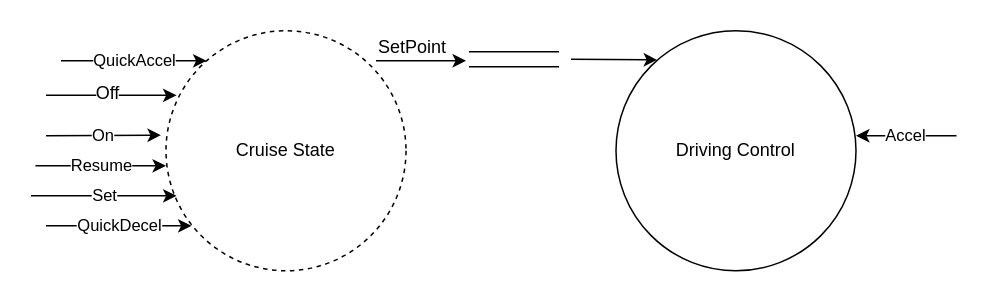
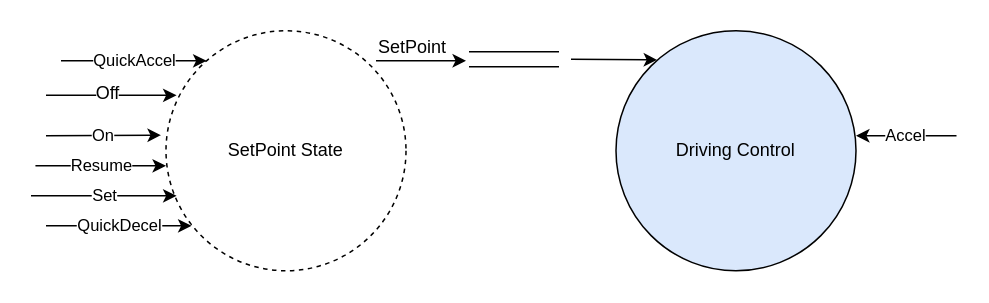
node "Cruise State": label "Cruise State" -> "SetPoint State"
node "Driving Control": fillcolor #ffffff -> #dae8fc
